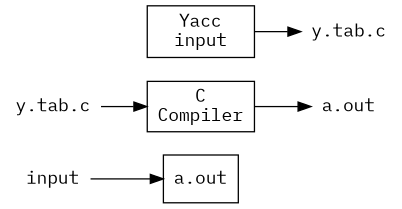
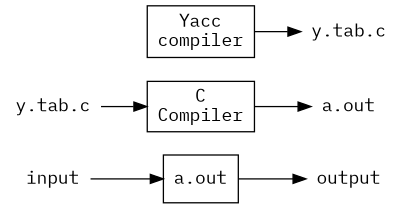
node "Yacc input": label "Yacc input" -> "Yacc compiler"
node "output": added
